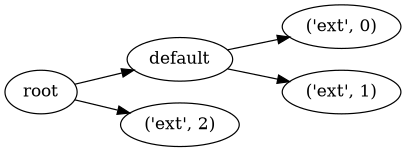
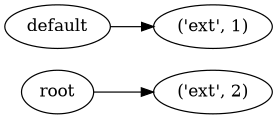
node "('ext', 0)": removed
edge "root" -> "default": removed
